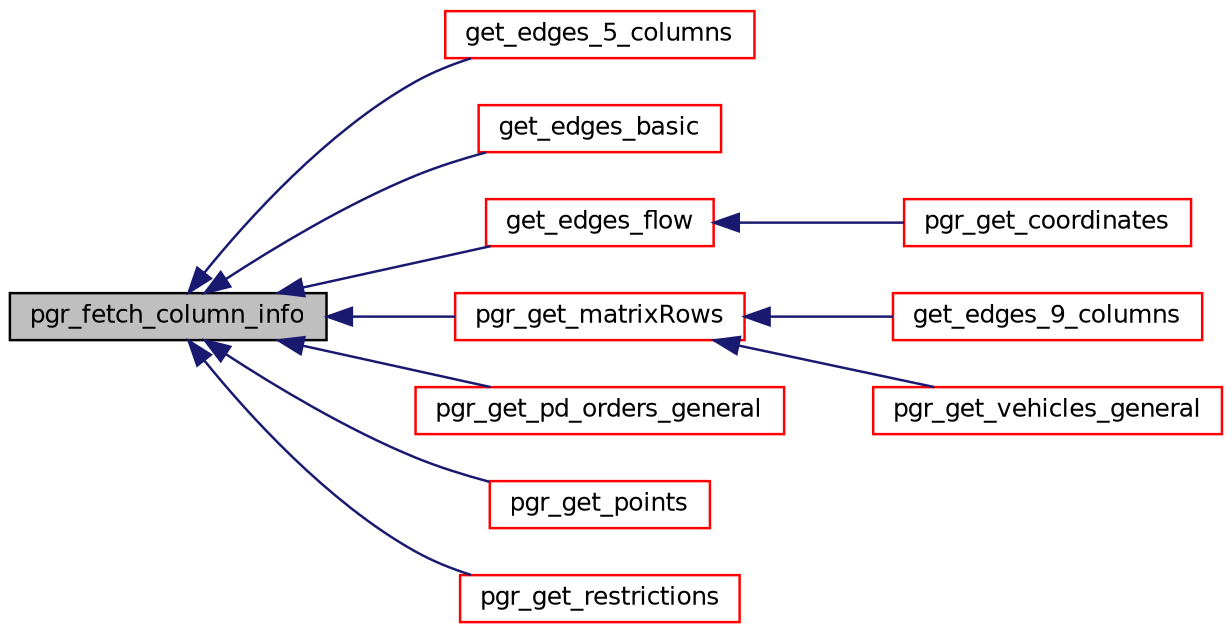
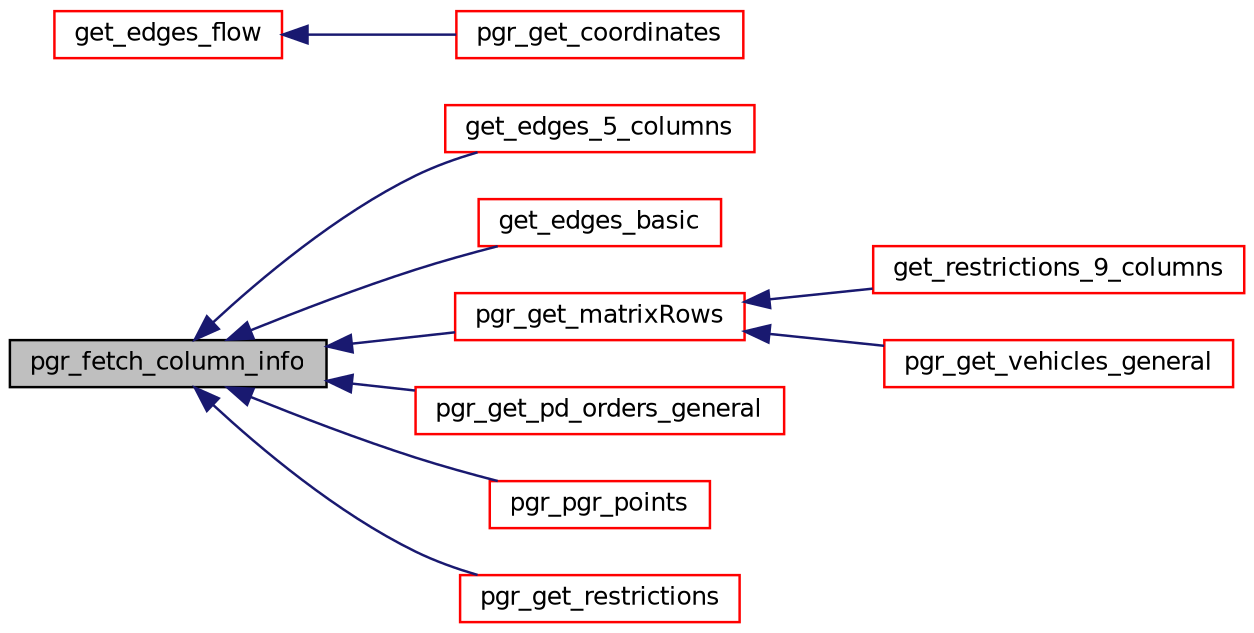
edge "get_edges_flow" -> "pgr_fetch_column_info": removed
node "get_edges_9_columns": label "get_edges_9_columns" -> "get_restrictions_9_columns"
node "pgr_get_points": label "pgr_get_points" -> "pgr_pgr_points"
